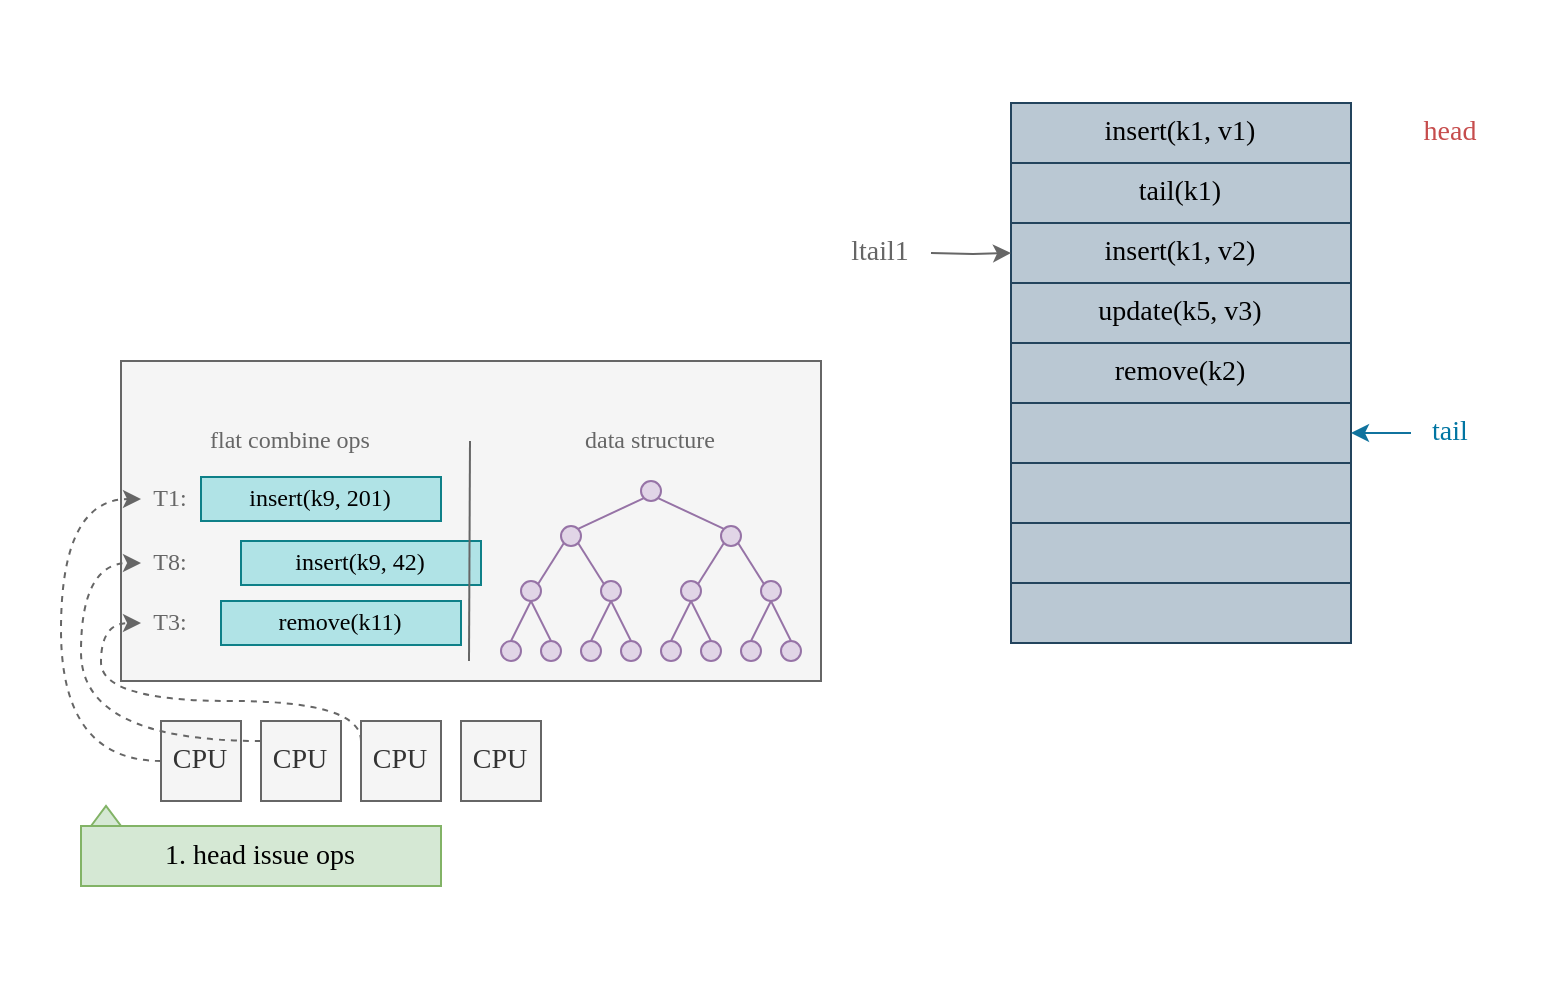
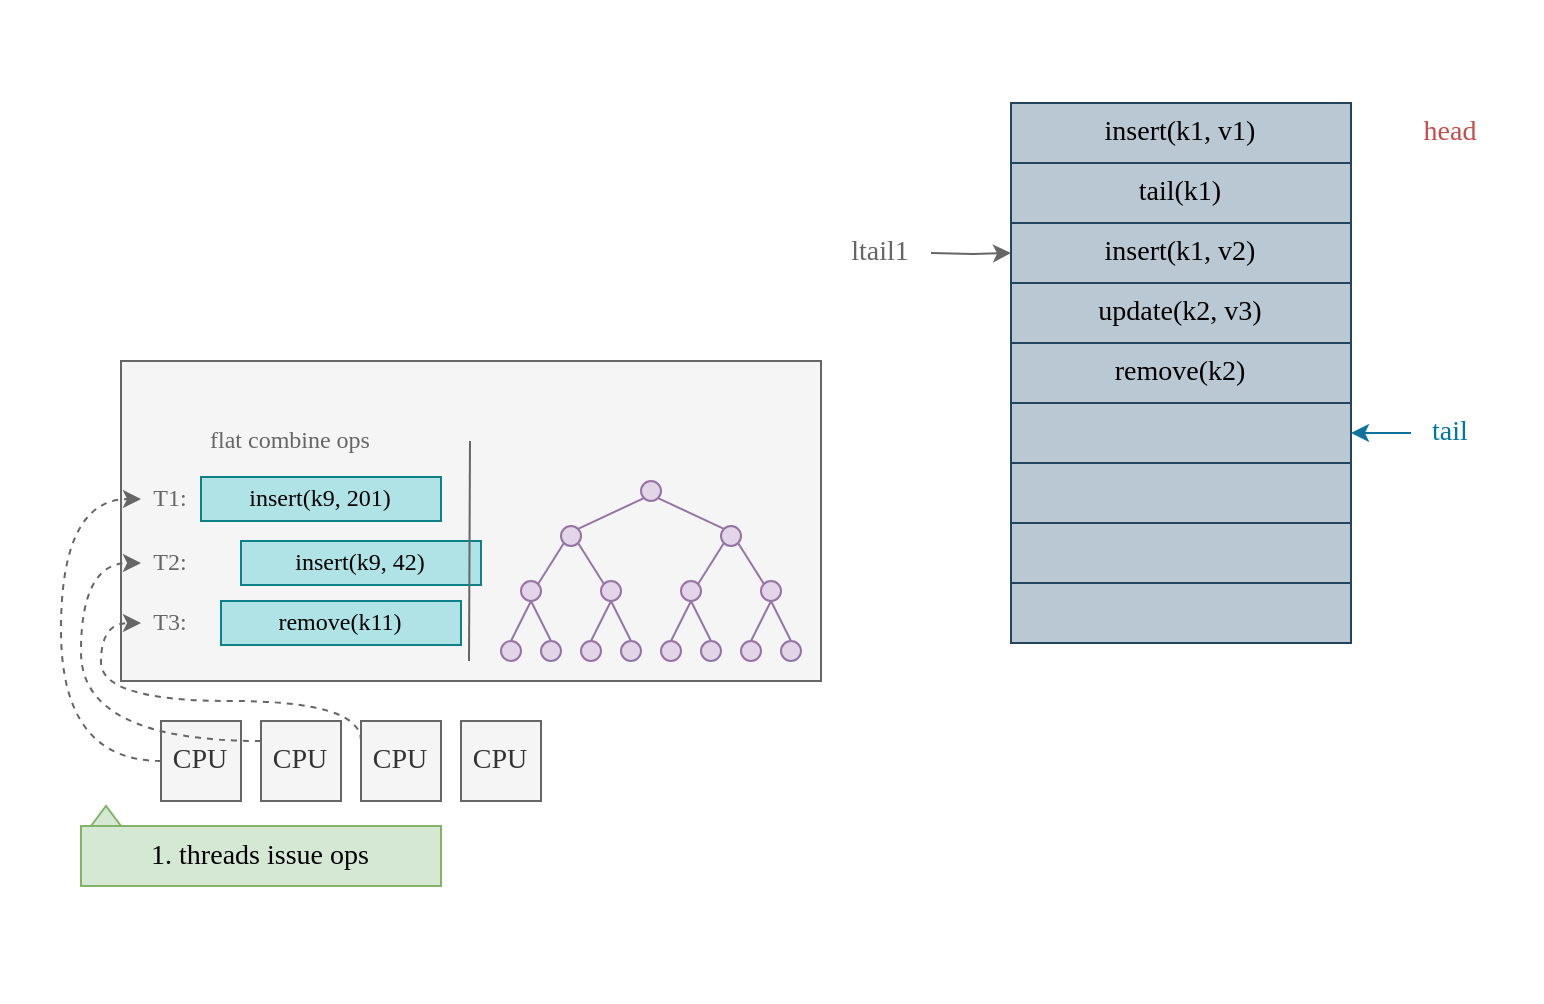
node "update(k5, v3)": label "update(k5, v3)" -> "update(k2, v3)"
node "data structure": removed
node "T8:": label "T8:" -> "T2:"
node "1. head issue ops": label "1. head issue ops" -> "1. threads issue ops"
